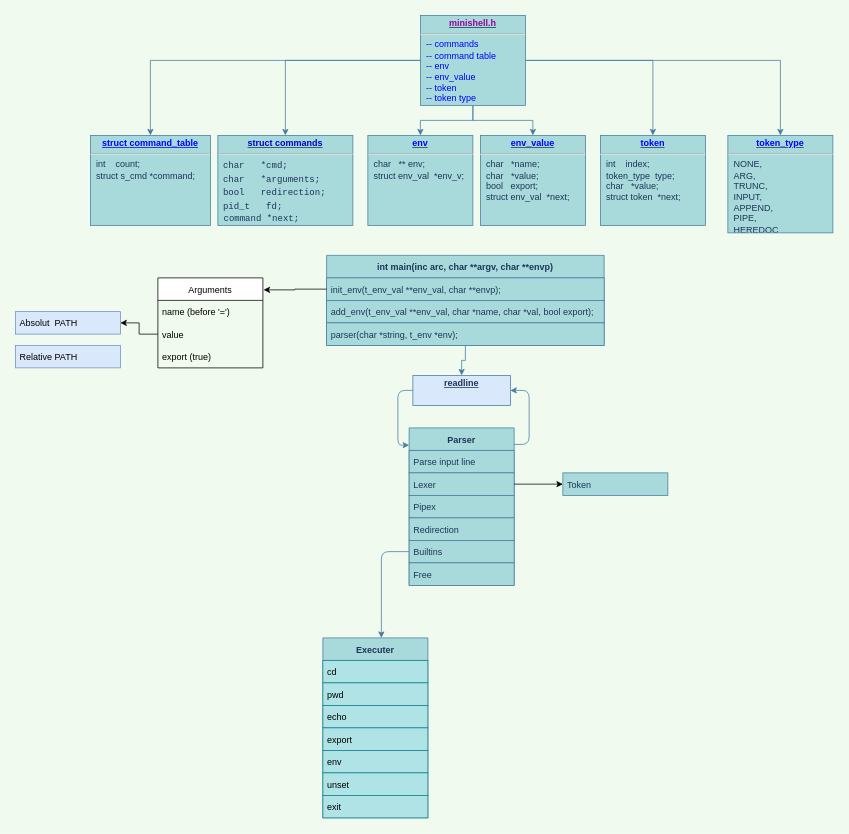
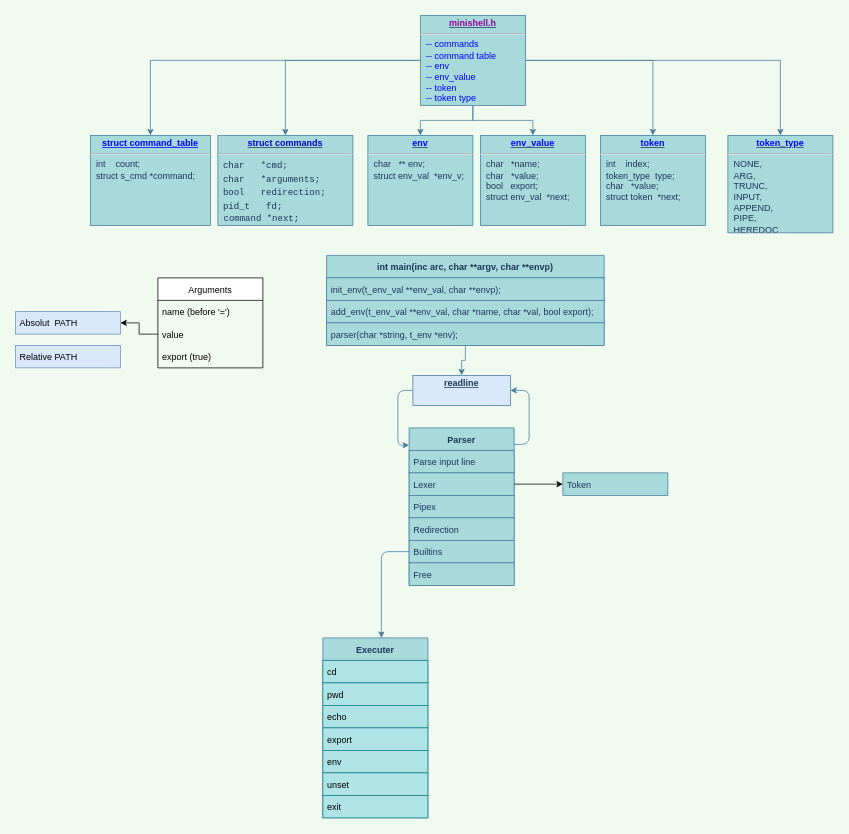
edge "init_env(t_env_val **env_val, char **envp);" -> "Arguments": removed
